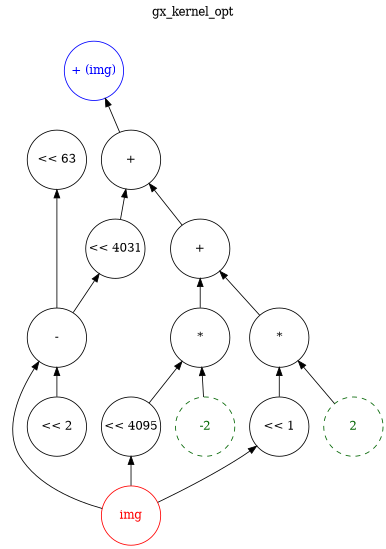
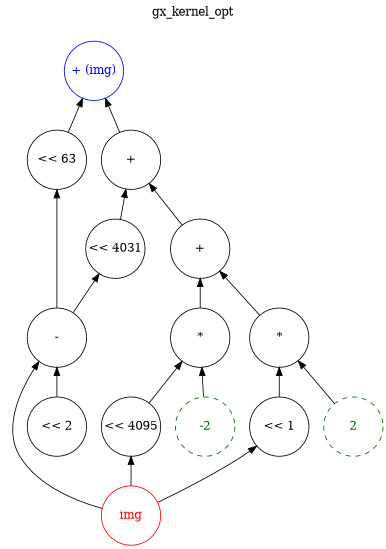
edge "<< 63" -> "+ (img)": added
